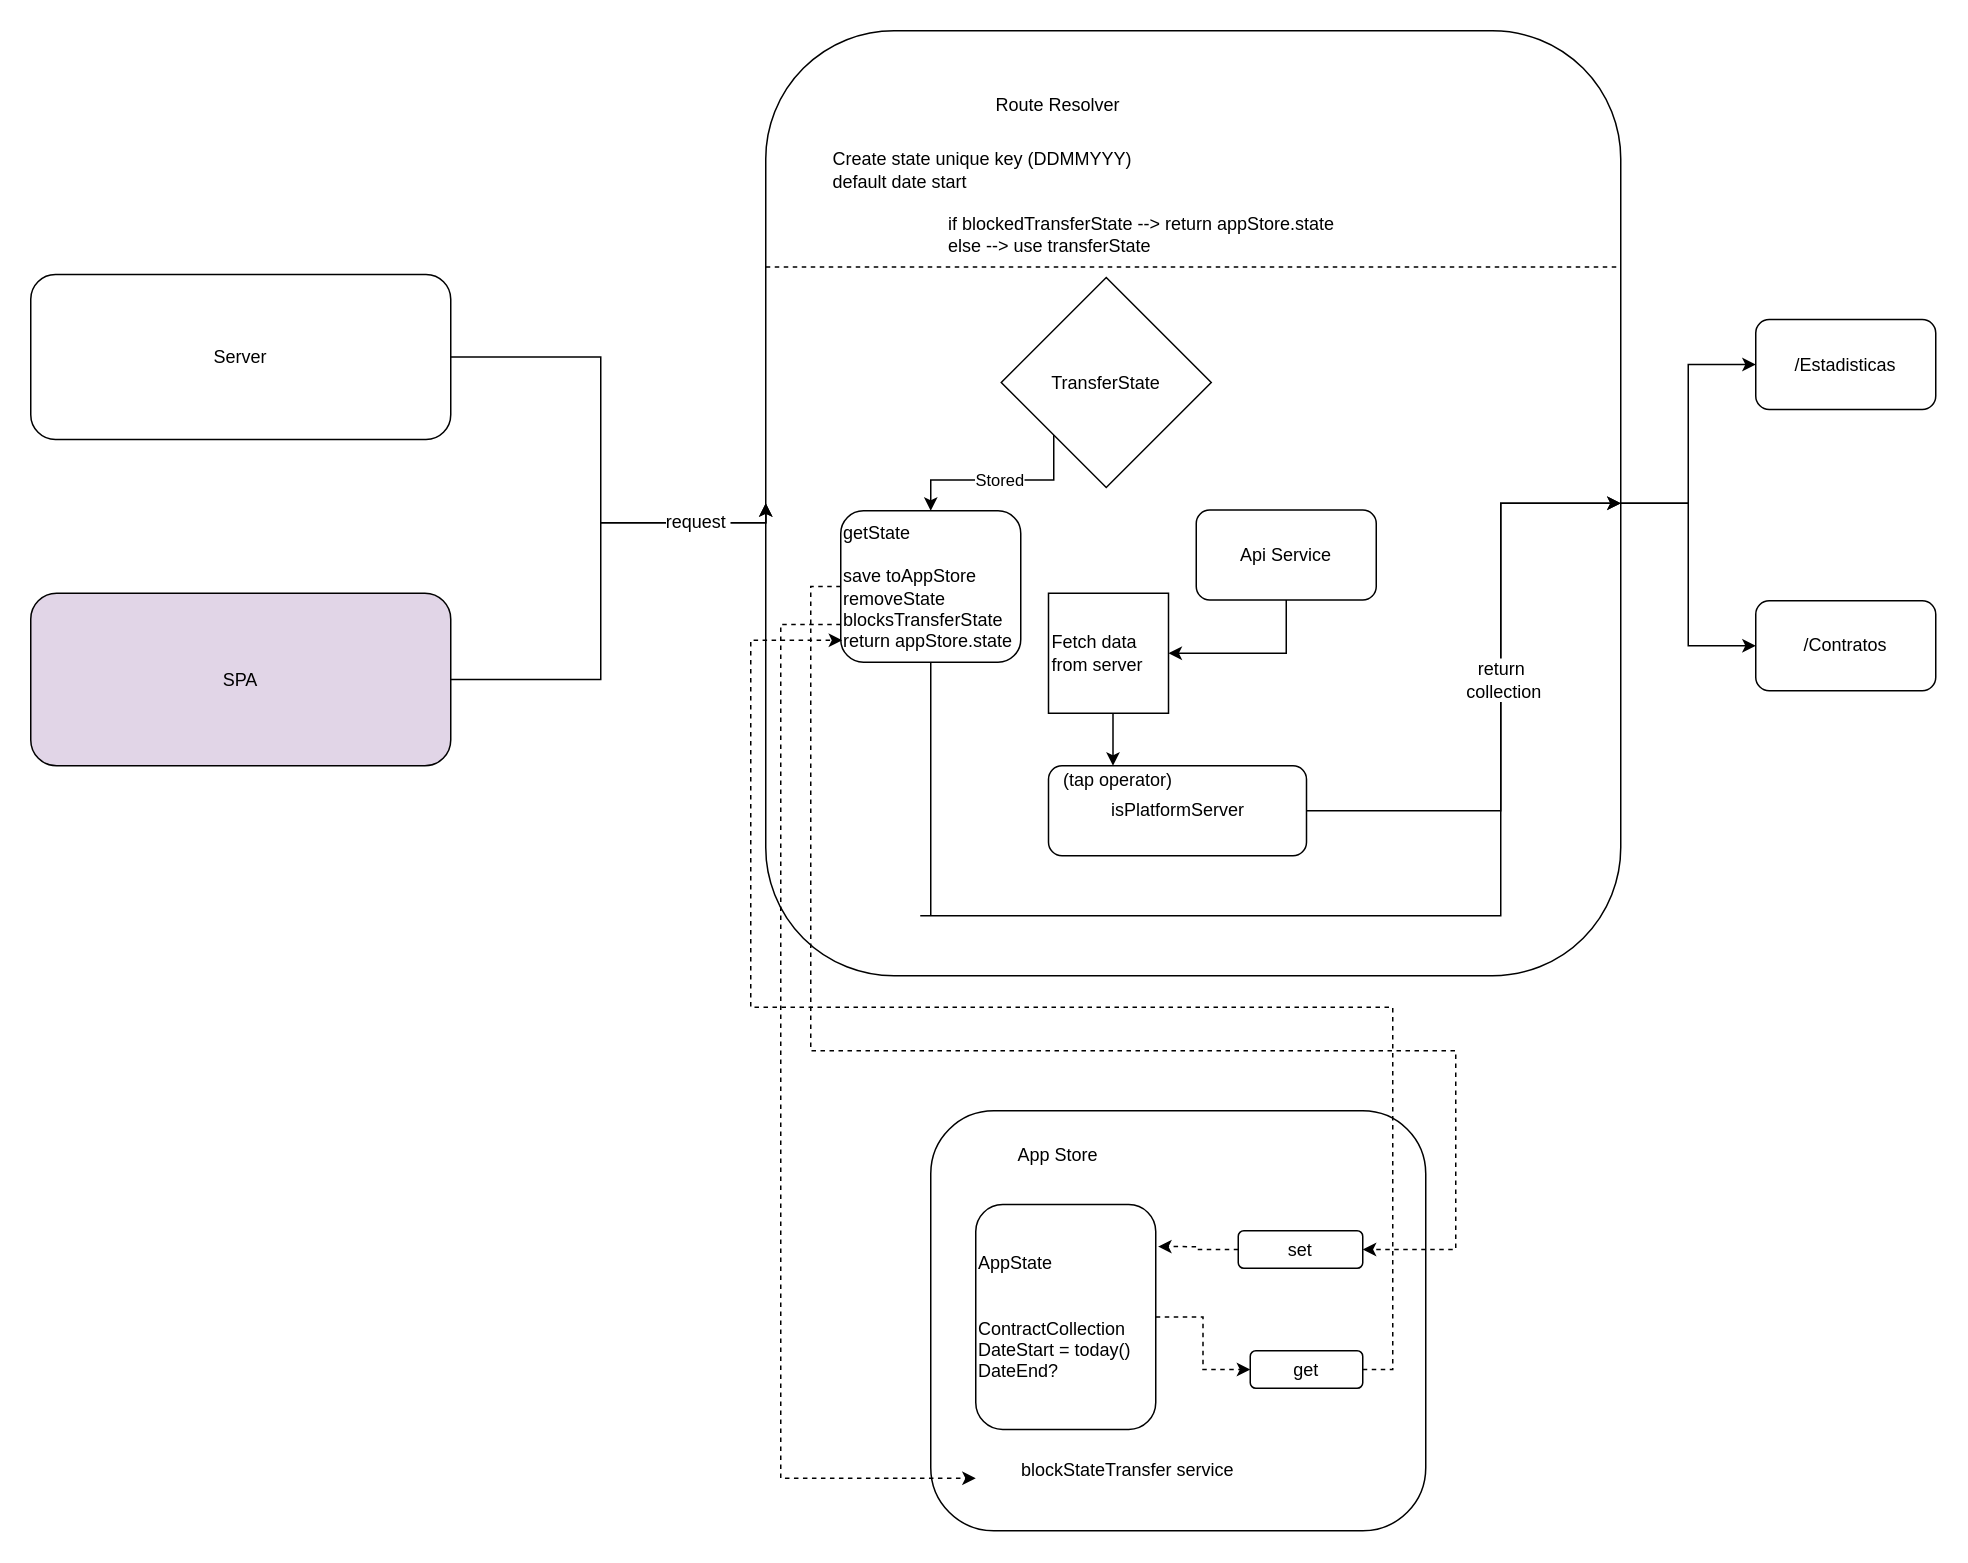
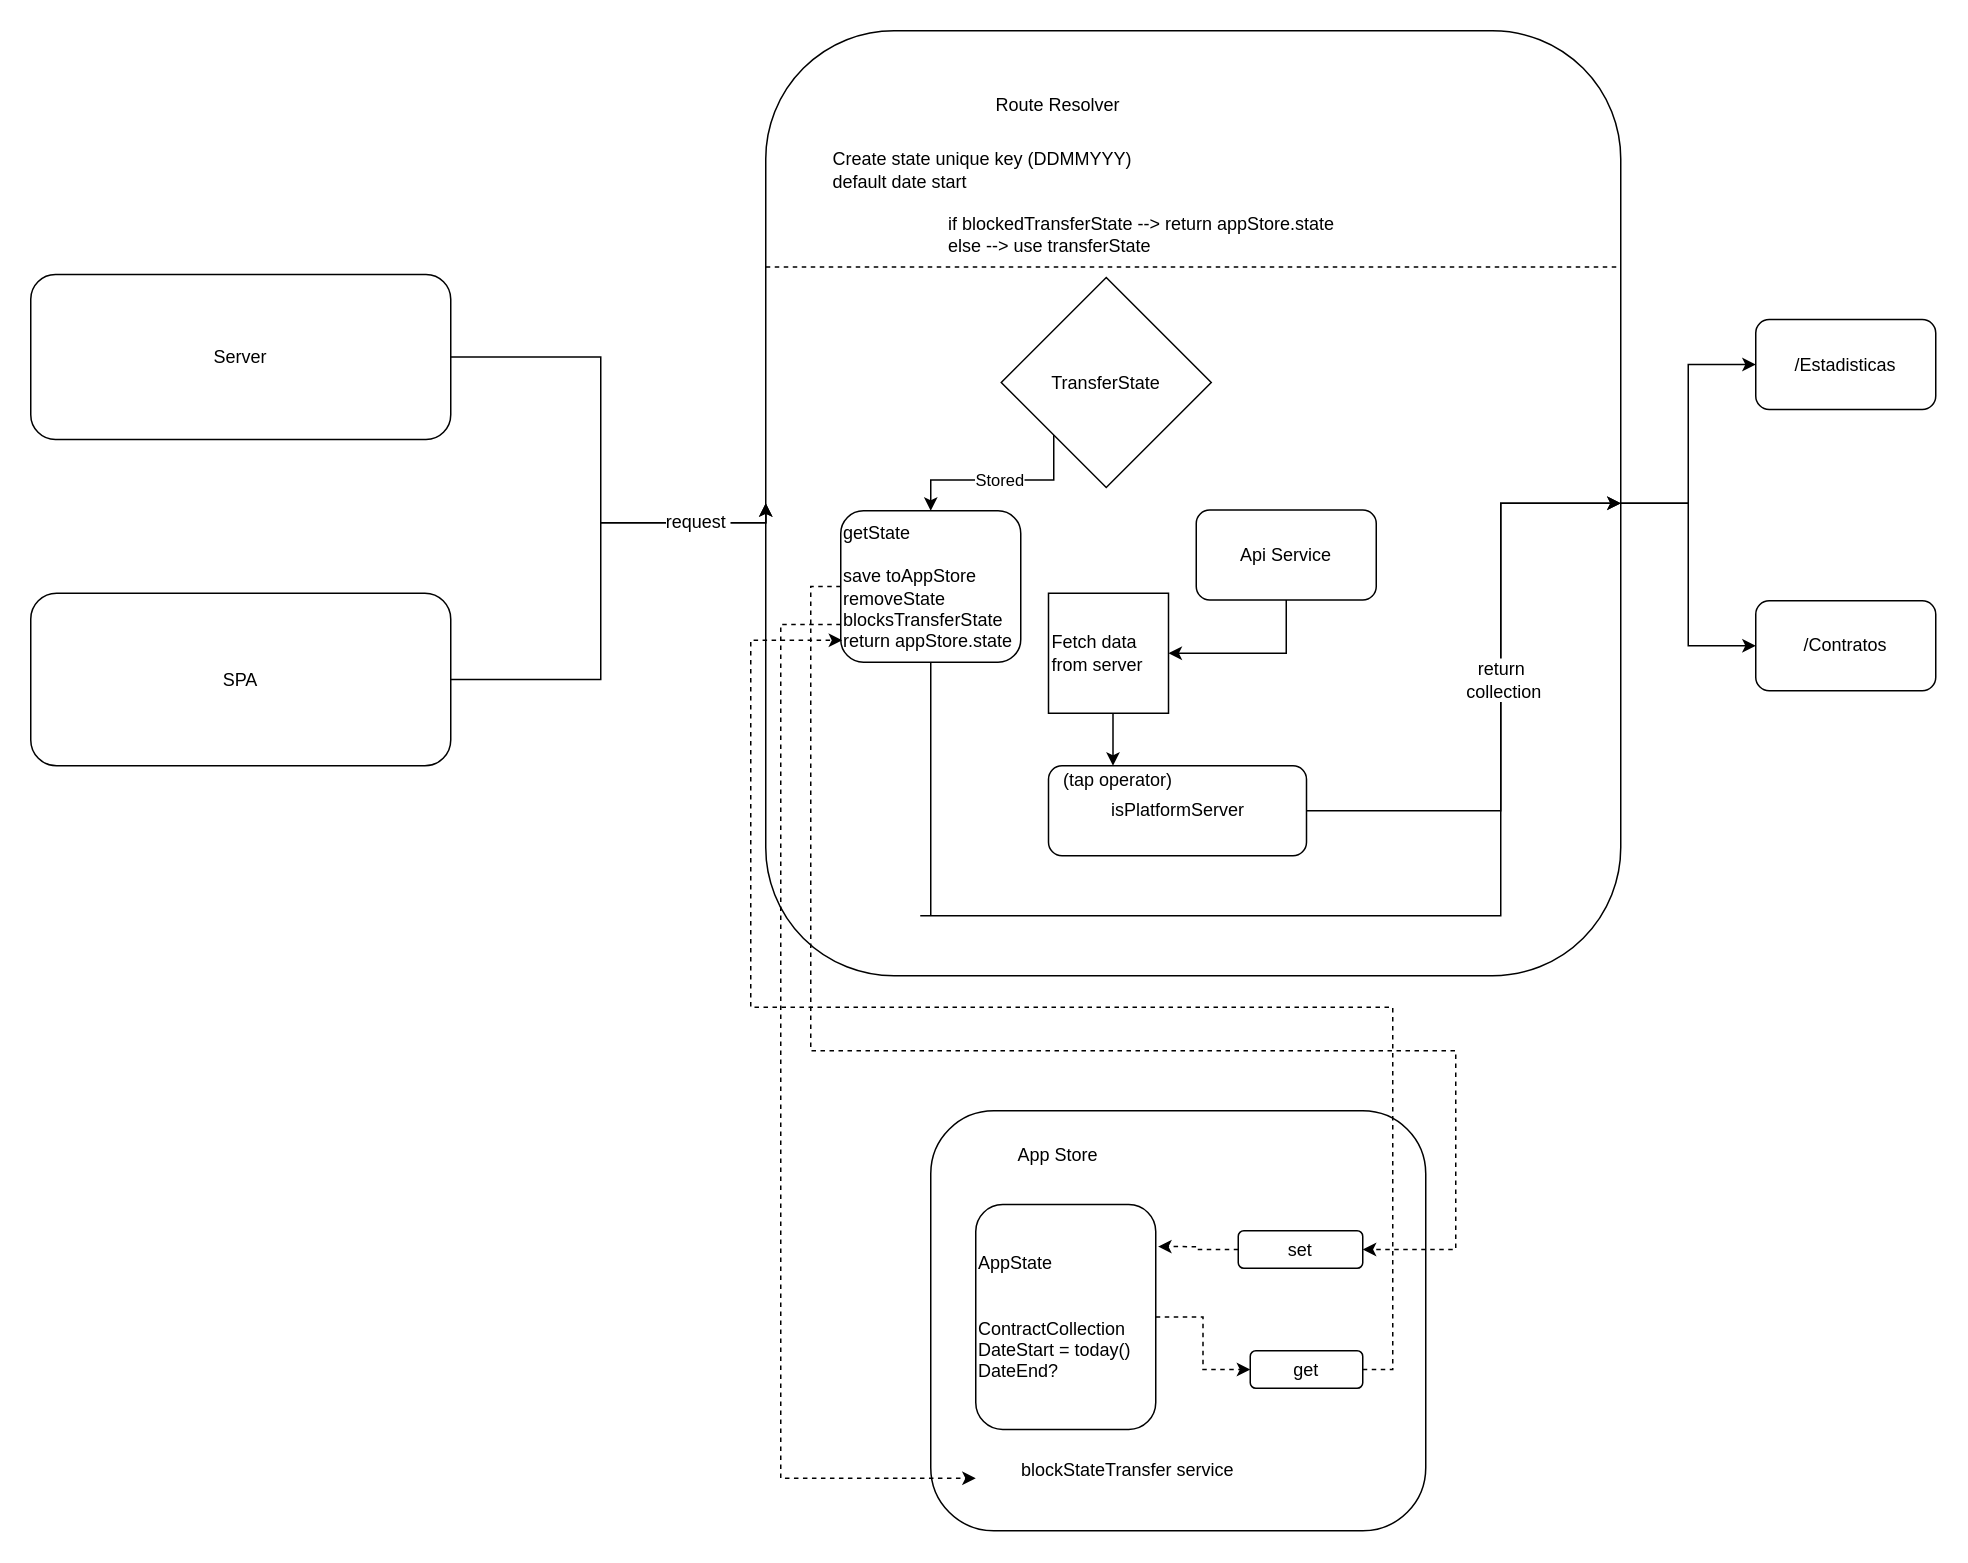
node "SPA": fillcolor #e1d5e7 -> #ffffff
